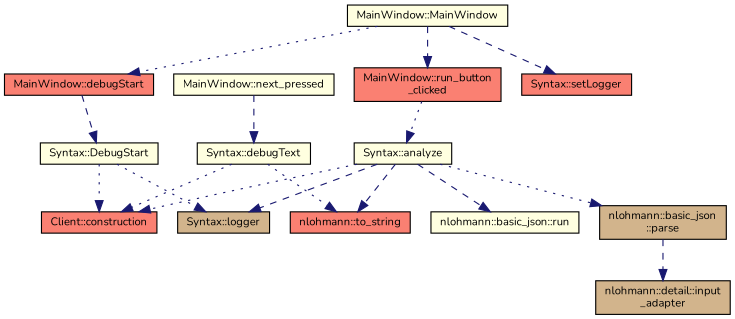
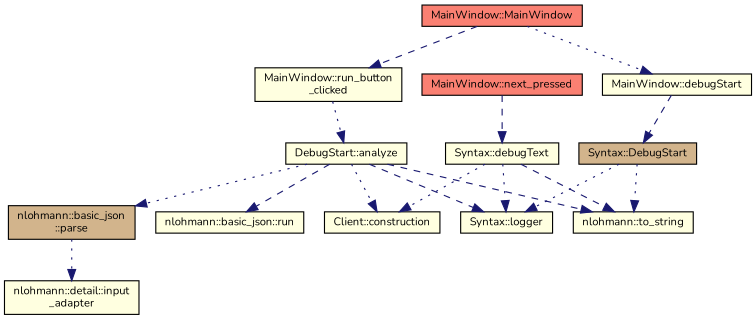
node "MainWindow::MainWindow": fillcolor lightyellow -> salmon
node "MainWindow::debugStart": fillcolor salmon -> lightyellow
node "MainWindow::next_pressed": fillcolor lightyellow -> salmon
node "MainWindow::run_button _clicked": fillcolor salmon -> lightyellow
node "Syntax::setLogger": removed
node "Syntax::DebugStart": fillcolor lightyellow -> tan
node "Syntax::analyze": label "Syntax::analyze" -> "DebugStart::analyze"
edge "Syntax::DebugStart" -> "Client::construction": now "Syntax::DebugStart" -> "nlohmann::to_string"
edge "Syntax::debugText" -> "Syntax::logger": added
edge "Syntax::debugText" -> "nlohmann::to_string": style dotted -> dashed
node "Client::construction": fillcolor salmon -> lightyellow
node "Syntax::logger": fillcolor tan -> lightyellow
node "nlohmann::to_string": fillcolor salmon -> lightyellow
edge "nlohmann::basic_json ::parse" -> "nlohmann::detail::input _adapter": style dashed -> dotted
node "nlohmann::detail::input _adapter": fillcolor tan -> lightyellow
